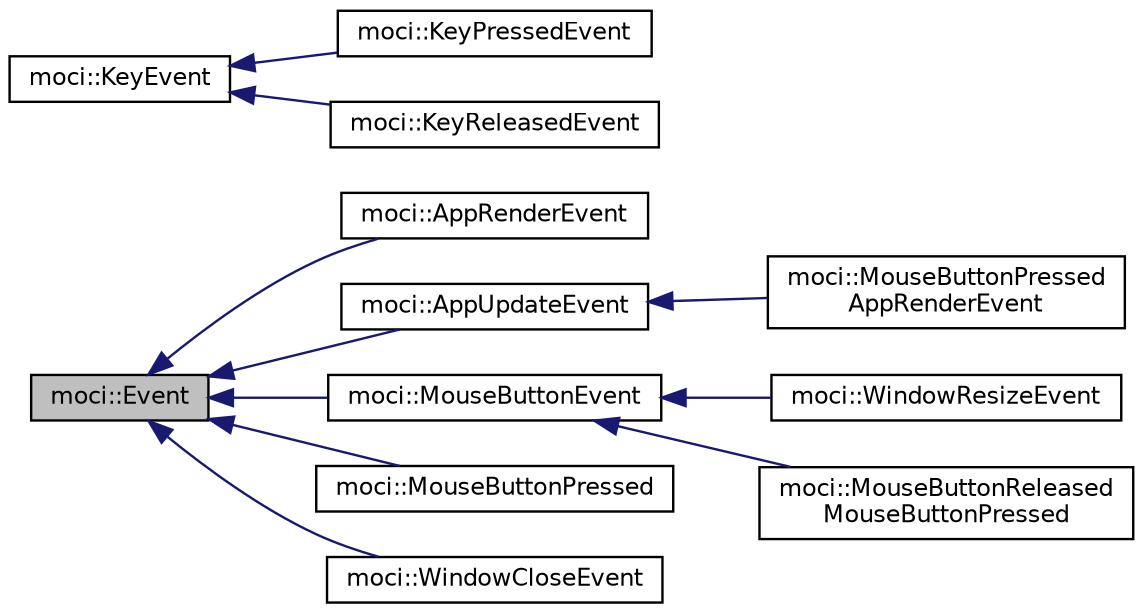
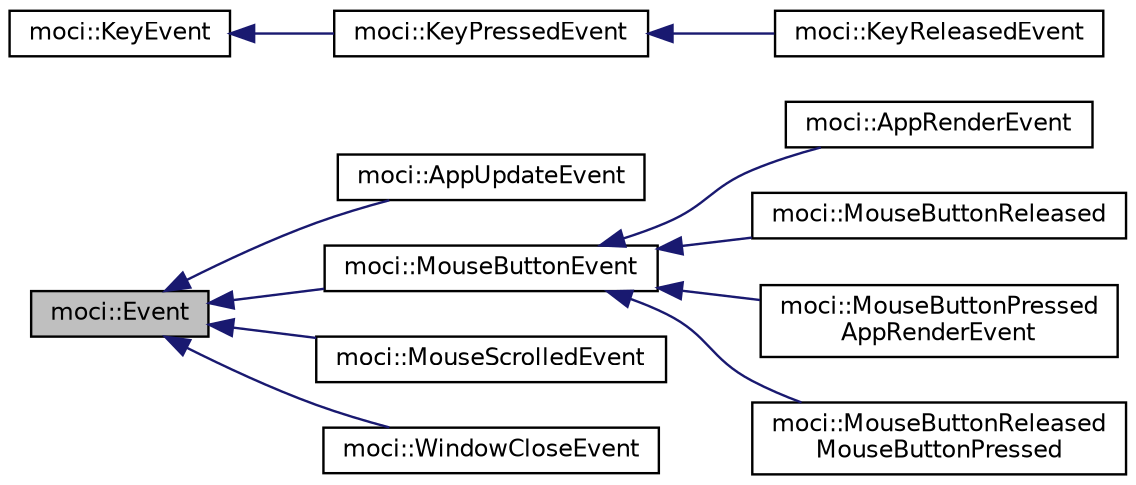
edge "moci::KeyReleasedEvent" -> "moci::KeyEvent": now "moci::KeyReleasedEvent" -> "moci::KeyPressedEvent"
edge "moci::AppRenderEvent" -> "moci::Event": now "moci::AppRenderEvent" -> "moci::MouseButtonEvent"
edge "moci::MouseButtonPressed AppRenderEvent" -> "moci::AppUpdateEvent": now "moci::MouseButtonPressed AppRenderEvent" -> "moci::MouseButtonEvent"
node "moci::WindowResizeEvent": label "moci::WindowResizeEvent" -> "moci::MouseButtonReleased"
node "moci::MouseButtonPressed": label "moci::MouseButtonPressed" -> "moci::MouseScrolledEvent"
